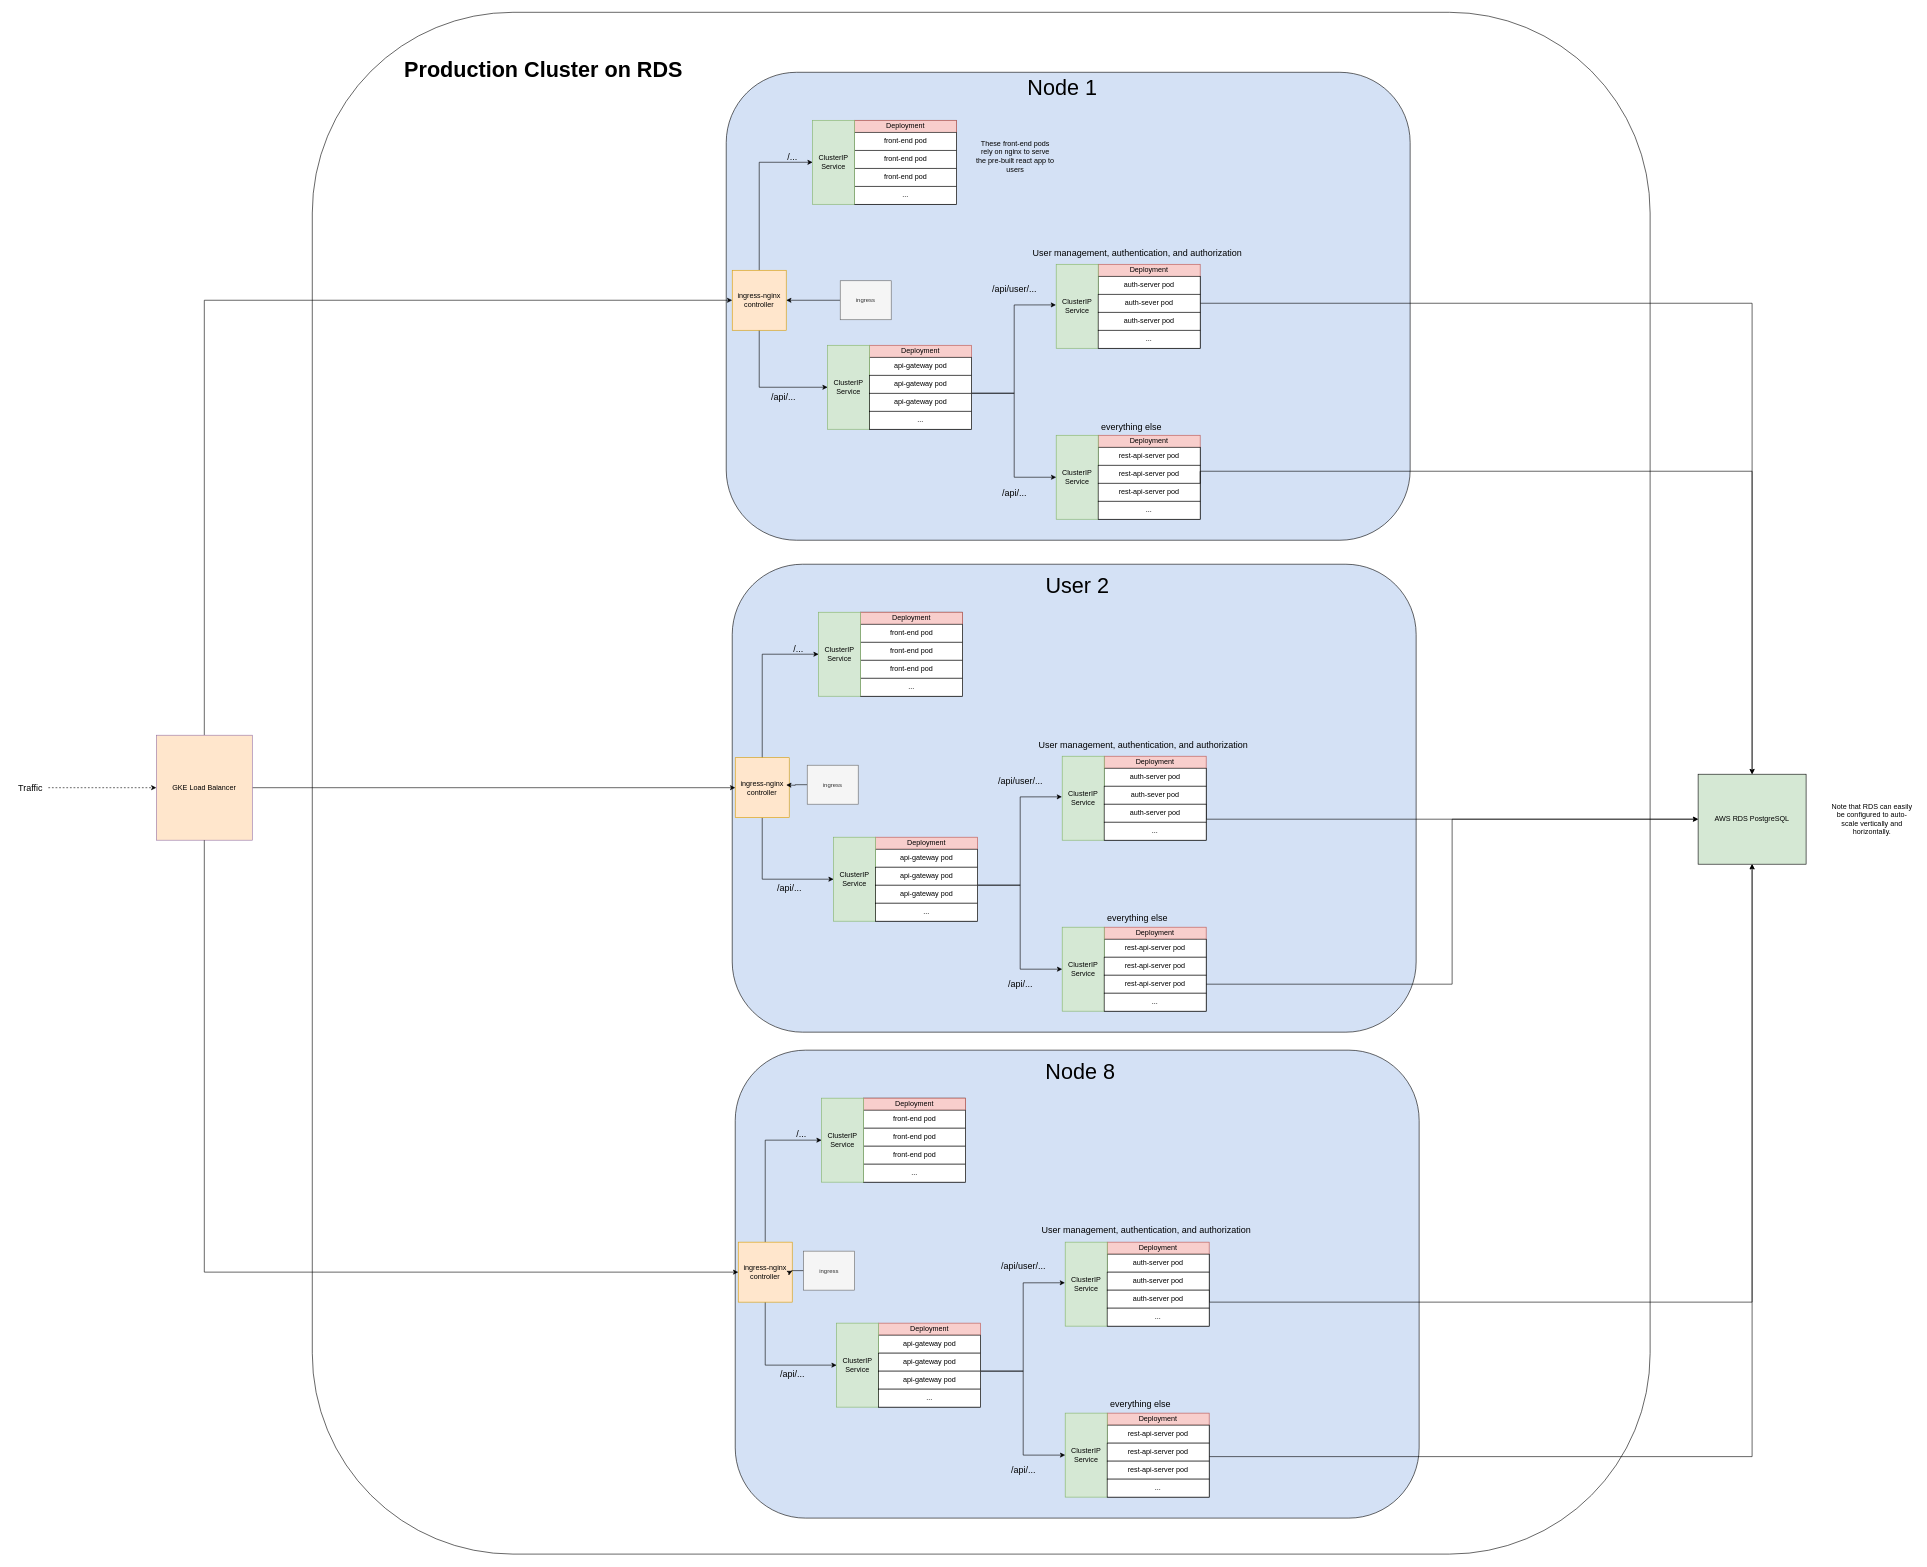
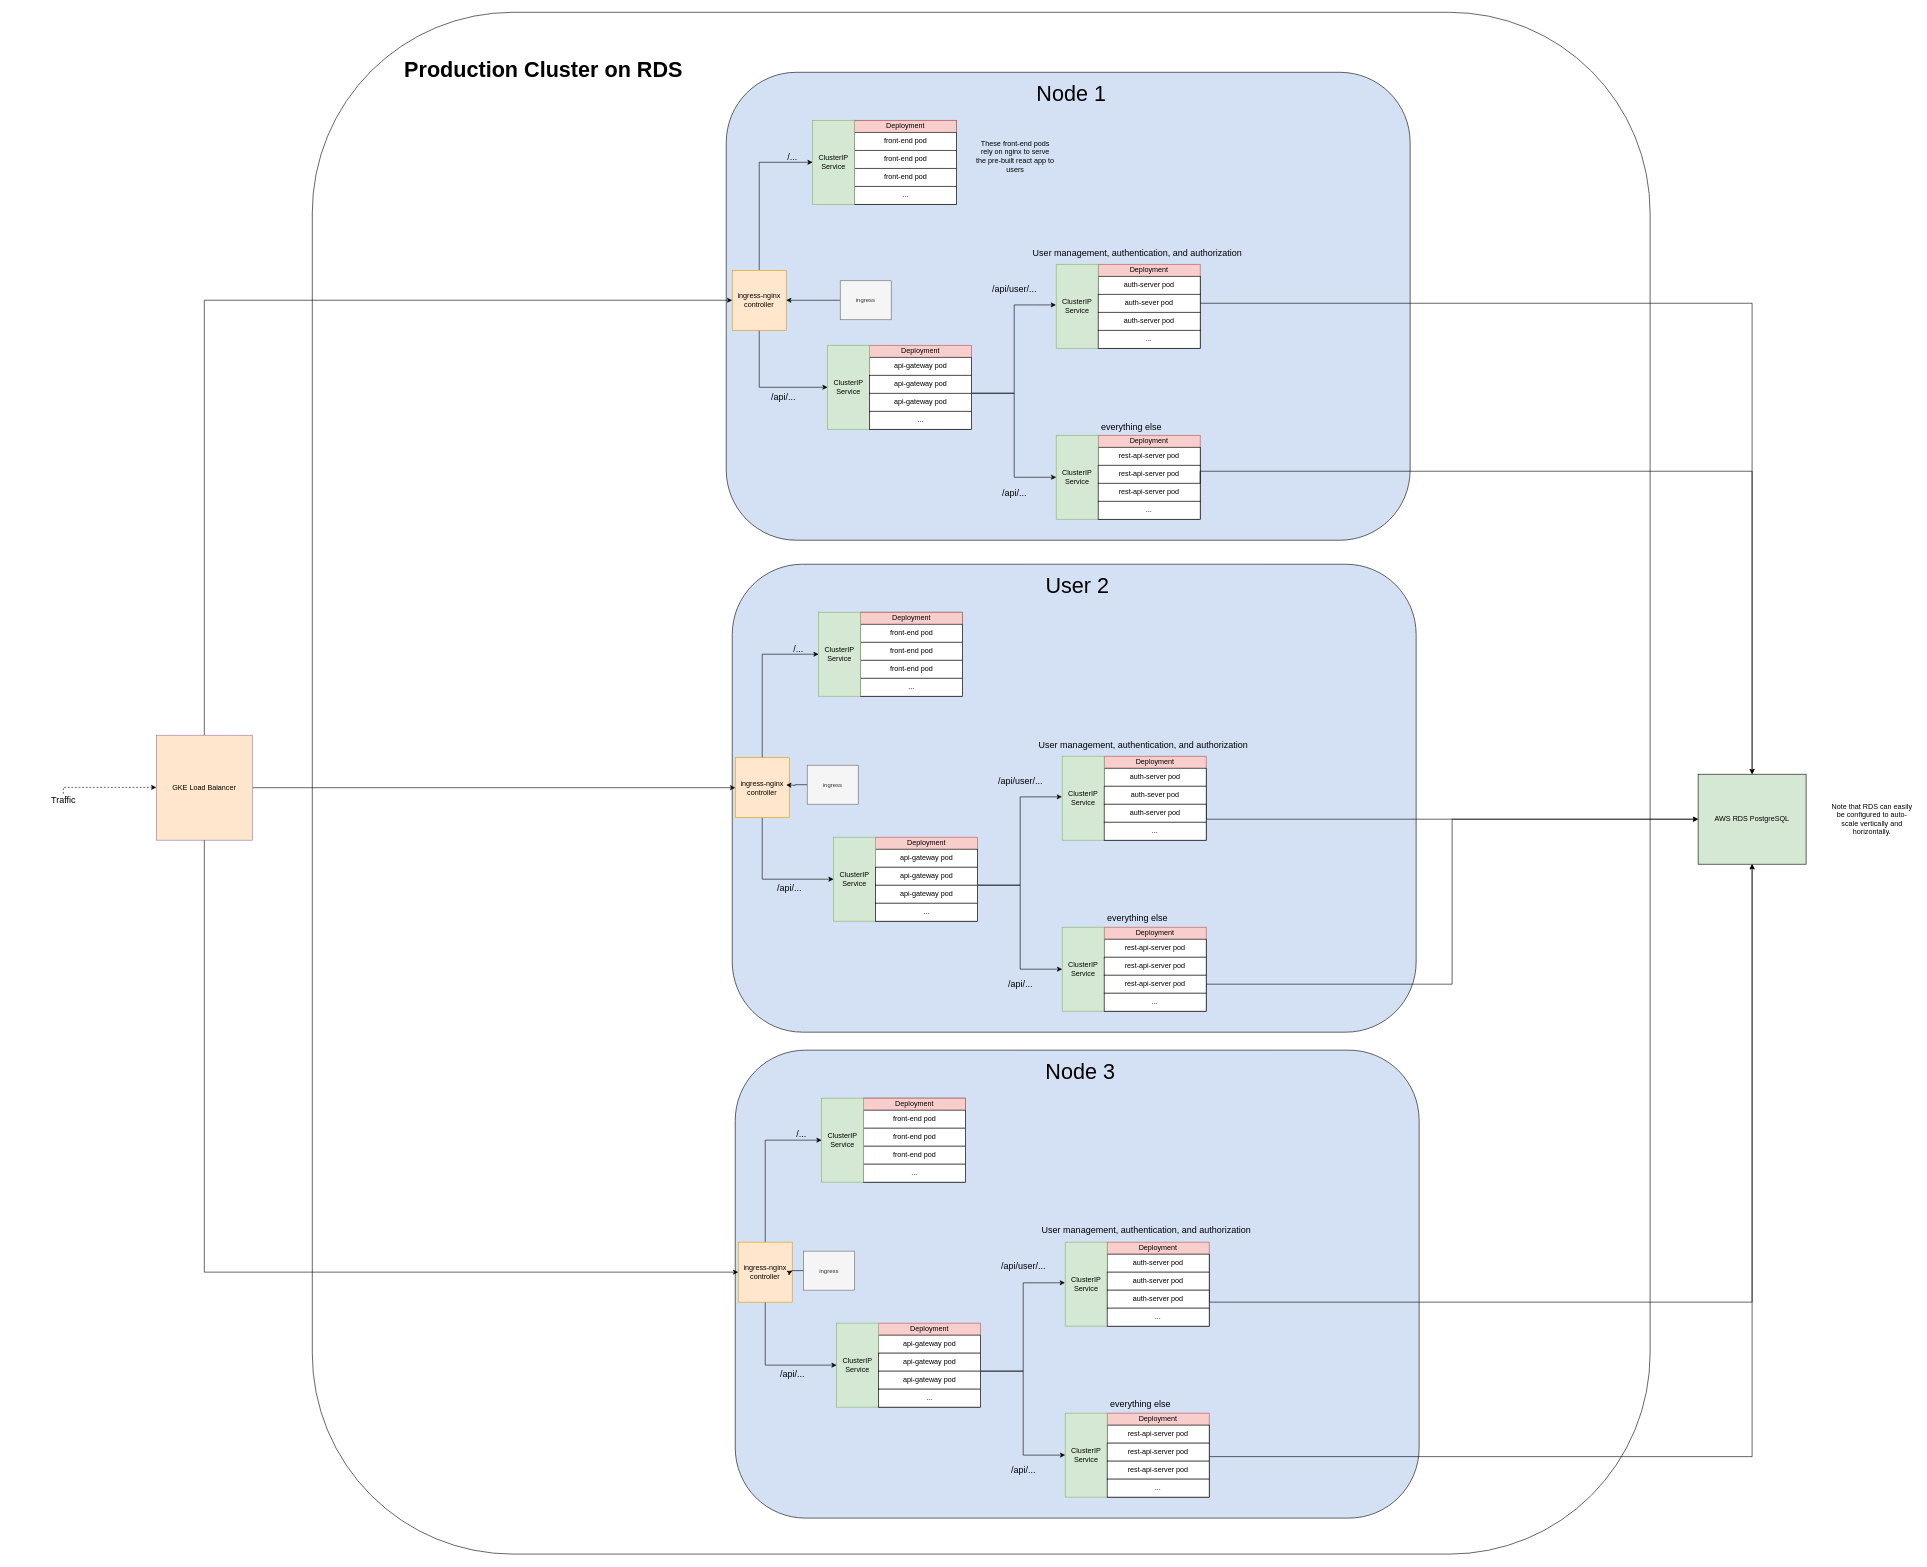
node "Node 1": moved (1062, 87) -> (1071, 93)
node "Traffic": moved (30, 788) -> (63, 800)
node "Node 8": label "Node 8" -> "Node 3"
